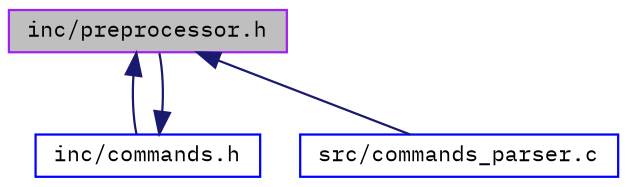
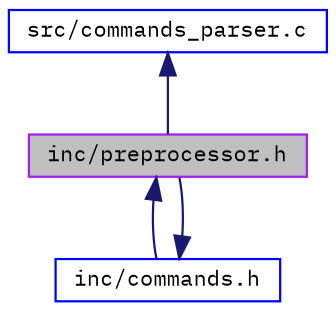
edge "src/commands_parser.c" -> "inc/preprocessor.h": reversed
